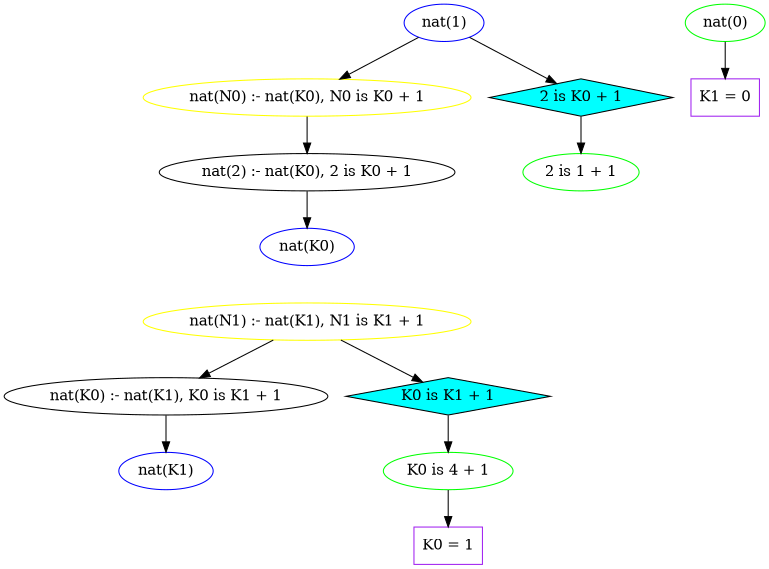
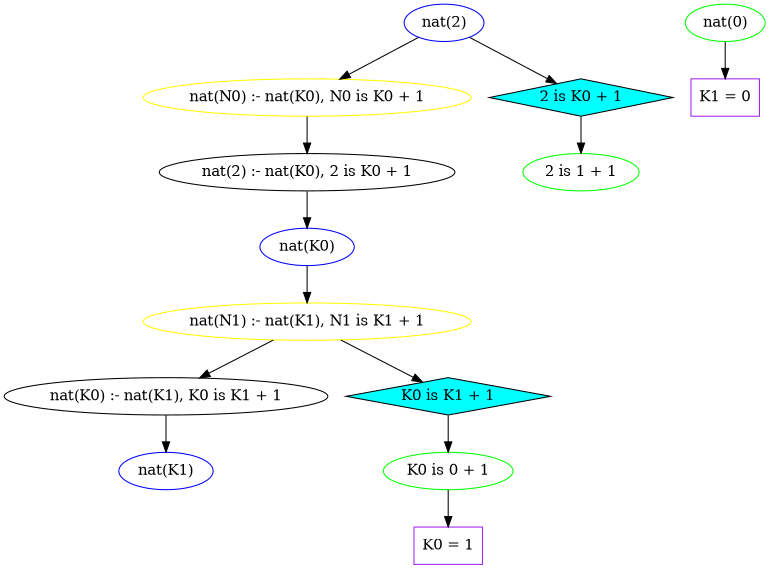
node "nat(1)": label "nat(1)" -> "nat(2)"
edge "nat(K0)" -> "nat(N1) :- nat(K1), N1 is K1 + 1": added
node "K0 is 4 + 1": label "K0 is 4 + 1" -> "K0 is 0 + 1"
